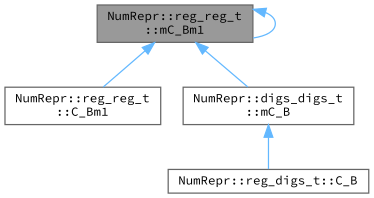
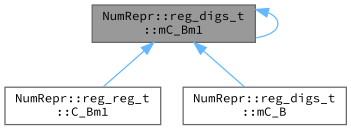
node "NumRepr::reg_reg_t ::mC_Bm1": label "NumRepr::reg_reg_t ::mC_Bm1" -> "NumRepr::reg_digs_t ::mC_Bm1"
node "NumRepr::digs_digs_t ::mC_B": label "NumRepr::digs_digs_t ::mC_B" -> "NumRepr::reg_digs_t ::mC_B"
node "NumRepr::reg_digs_t::C_B": removed
